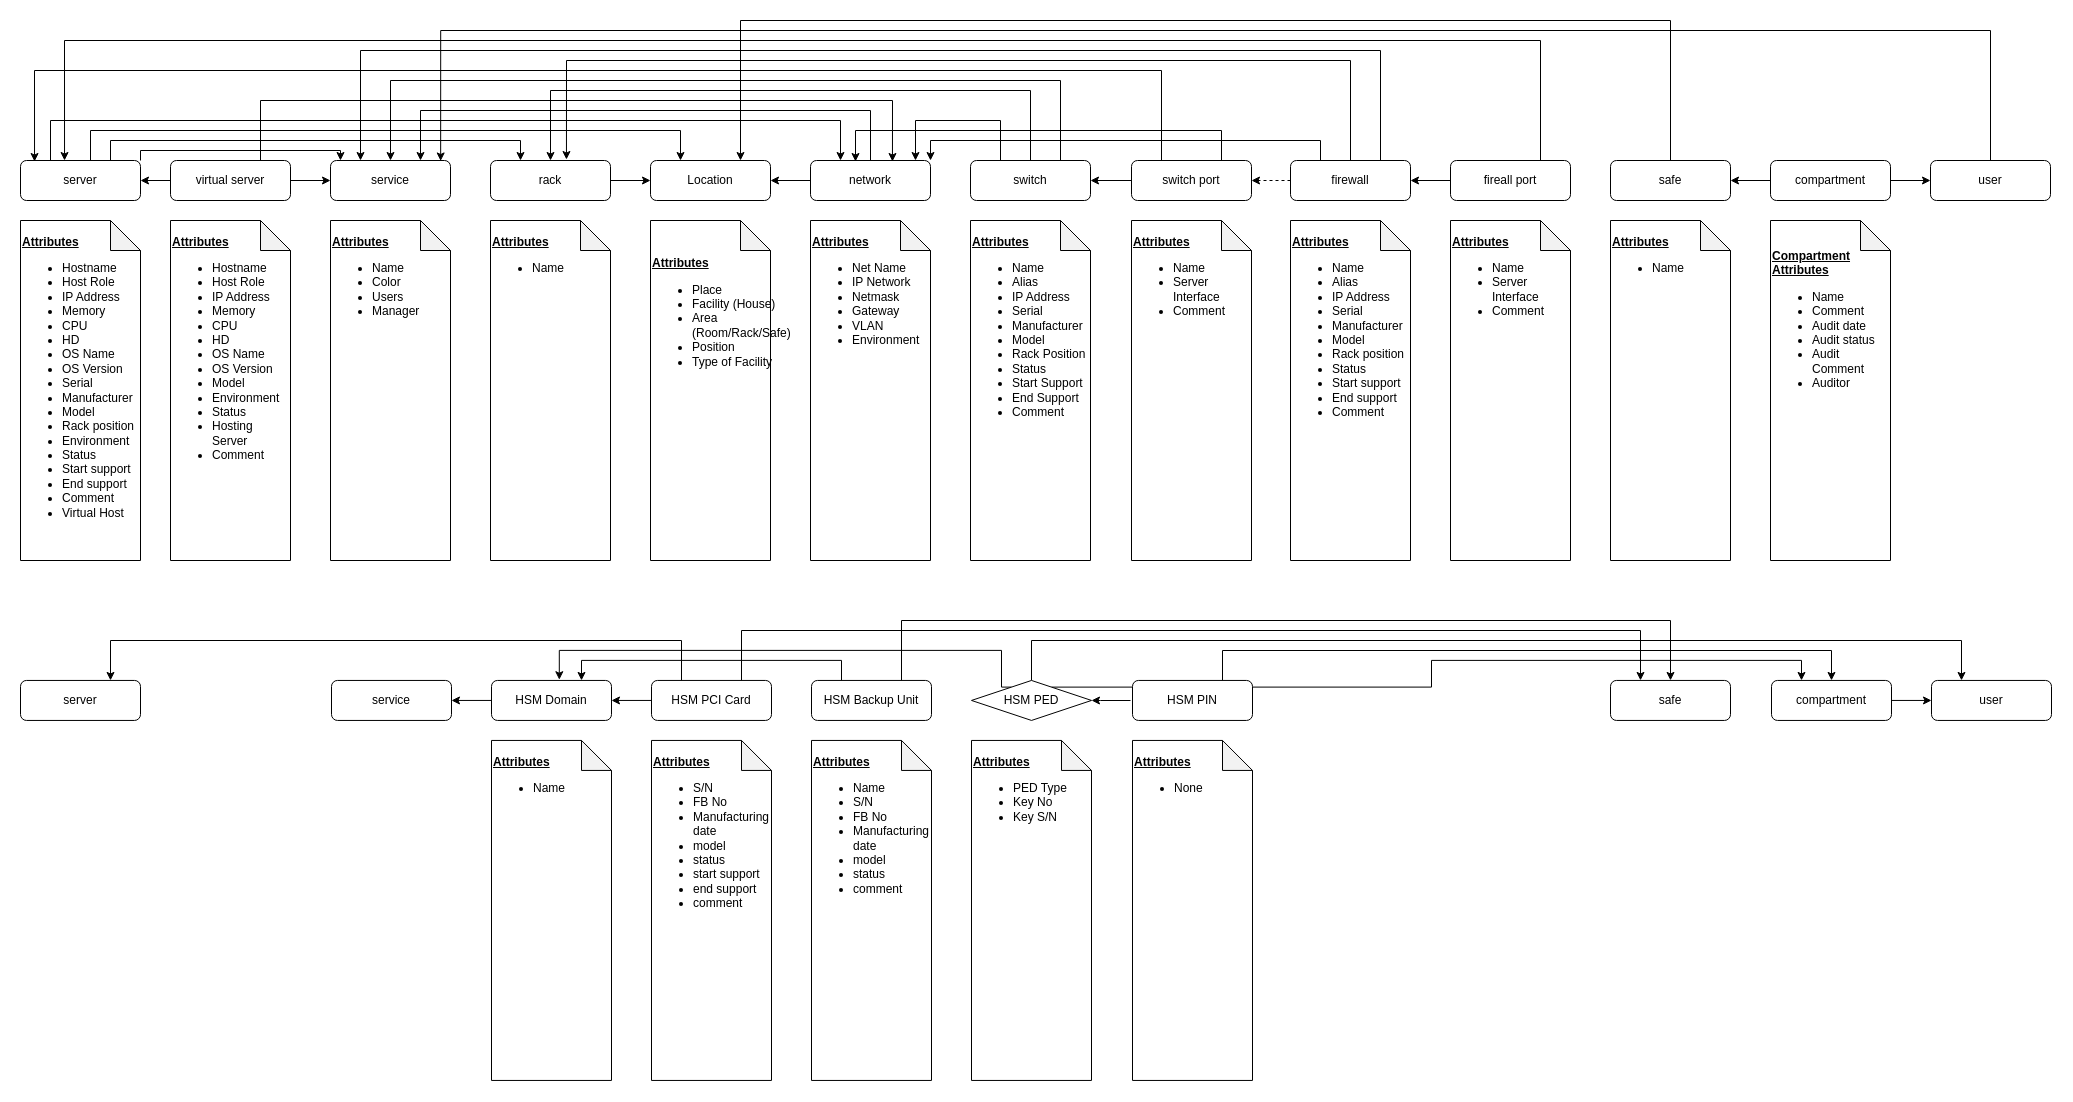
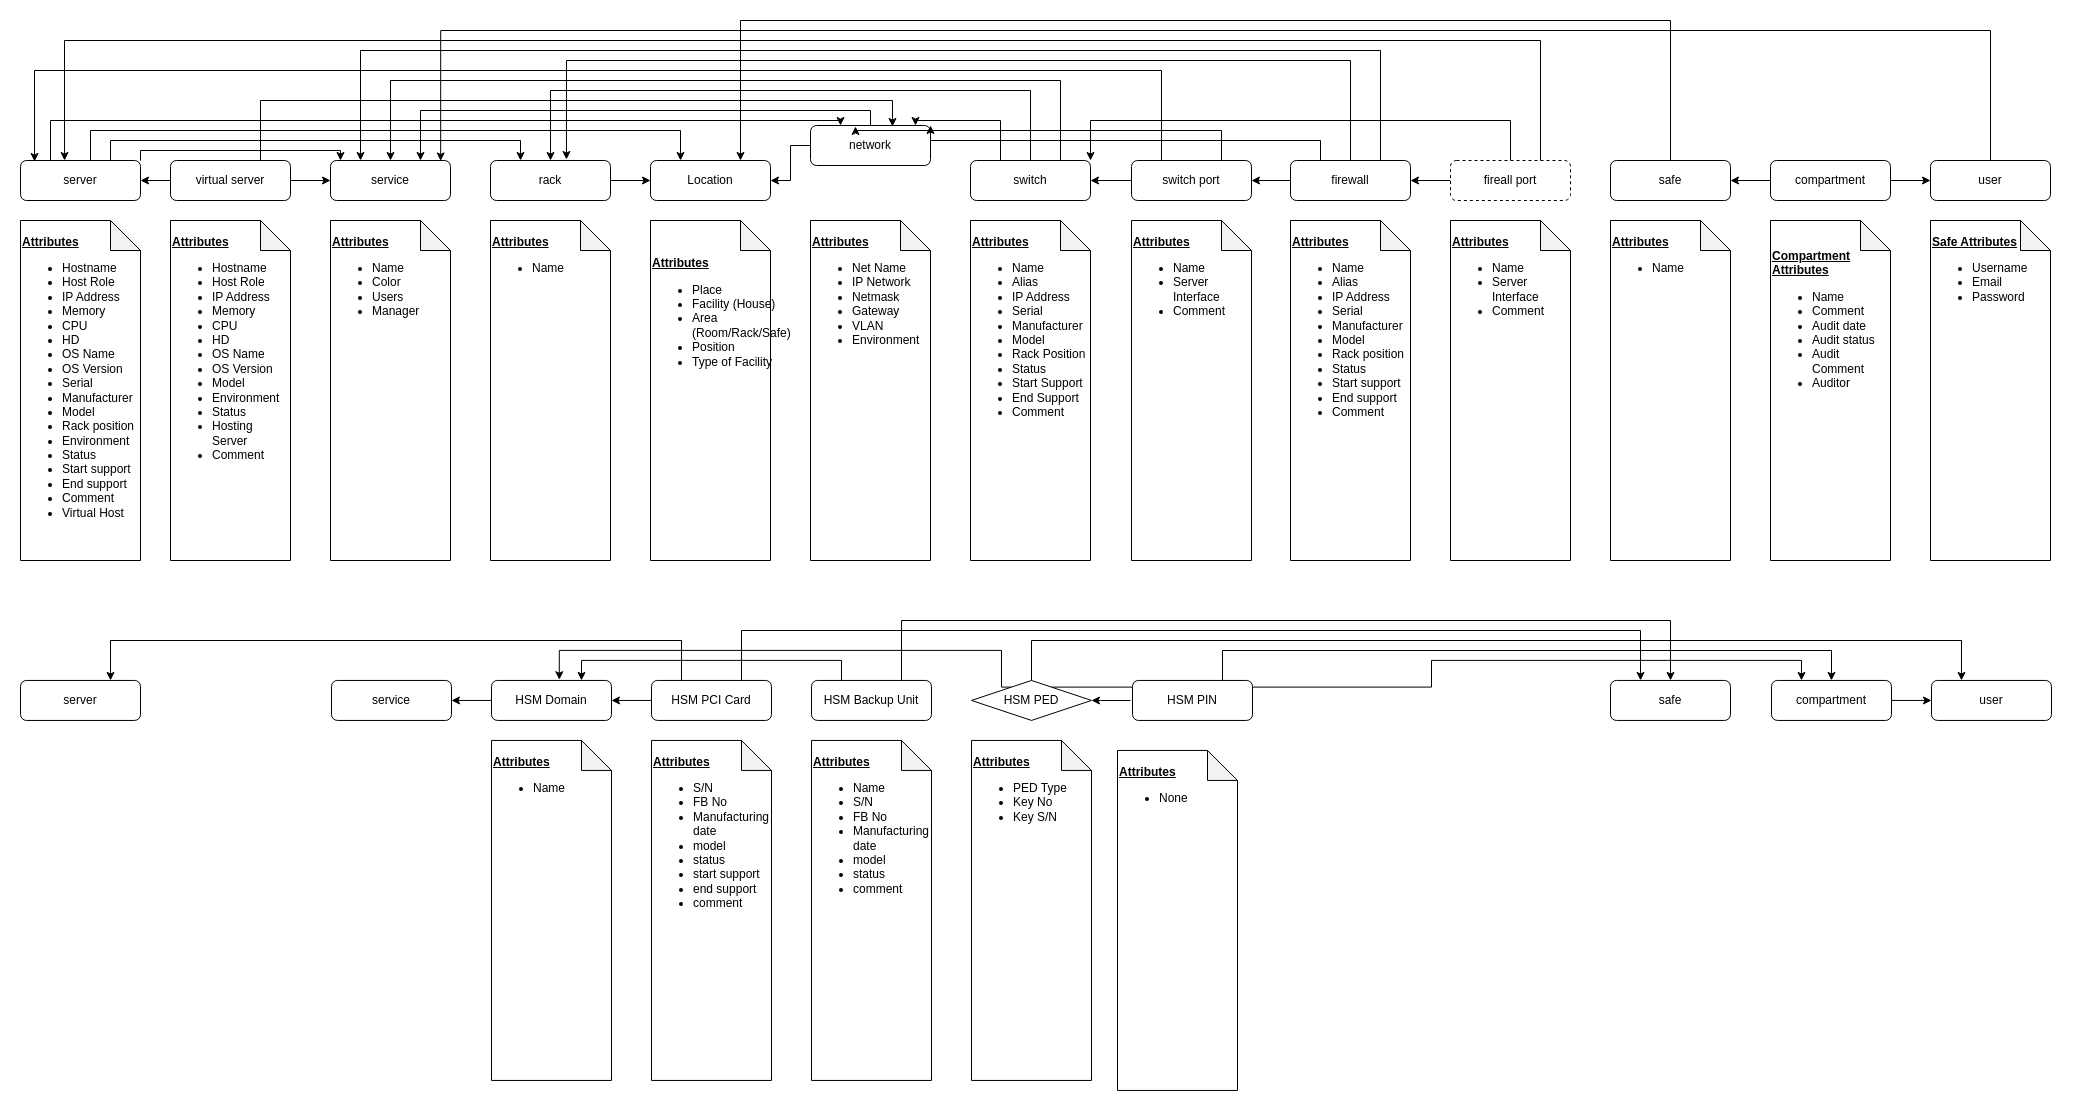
edge "fireall port" -> "switch": added
node "network": moved (871, 181) -> (871, 146)
edge "firewall" -> "switch port": style dashed -> solid
node "fireall port": style solid -> dashed
node "Safe Attributes Username Email Password": added
node "Attributes None": moved (1193, 910) -> (1178, 920)
